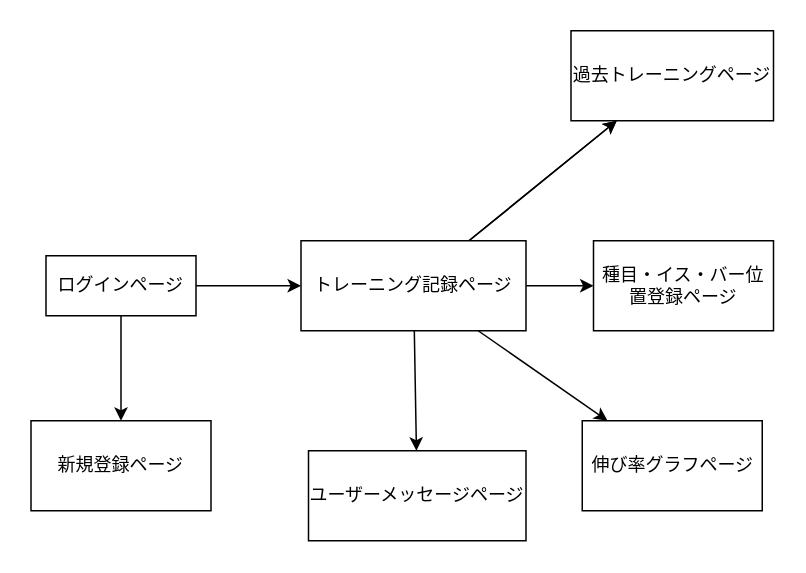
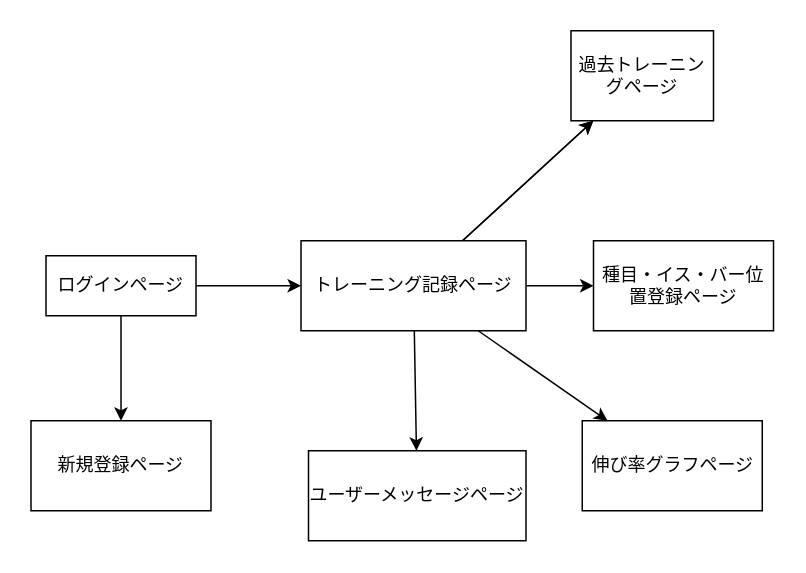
node "過去トレーニングページ": size 203x90 -> 143x90
